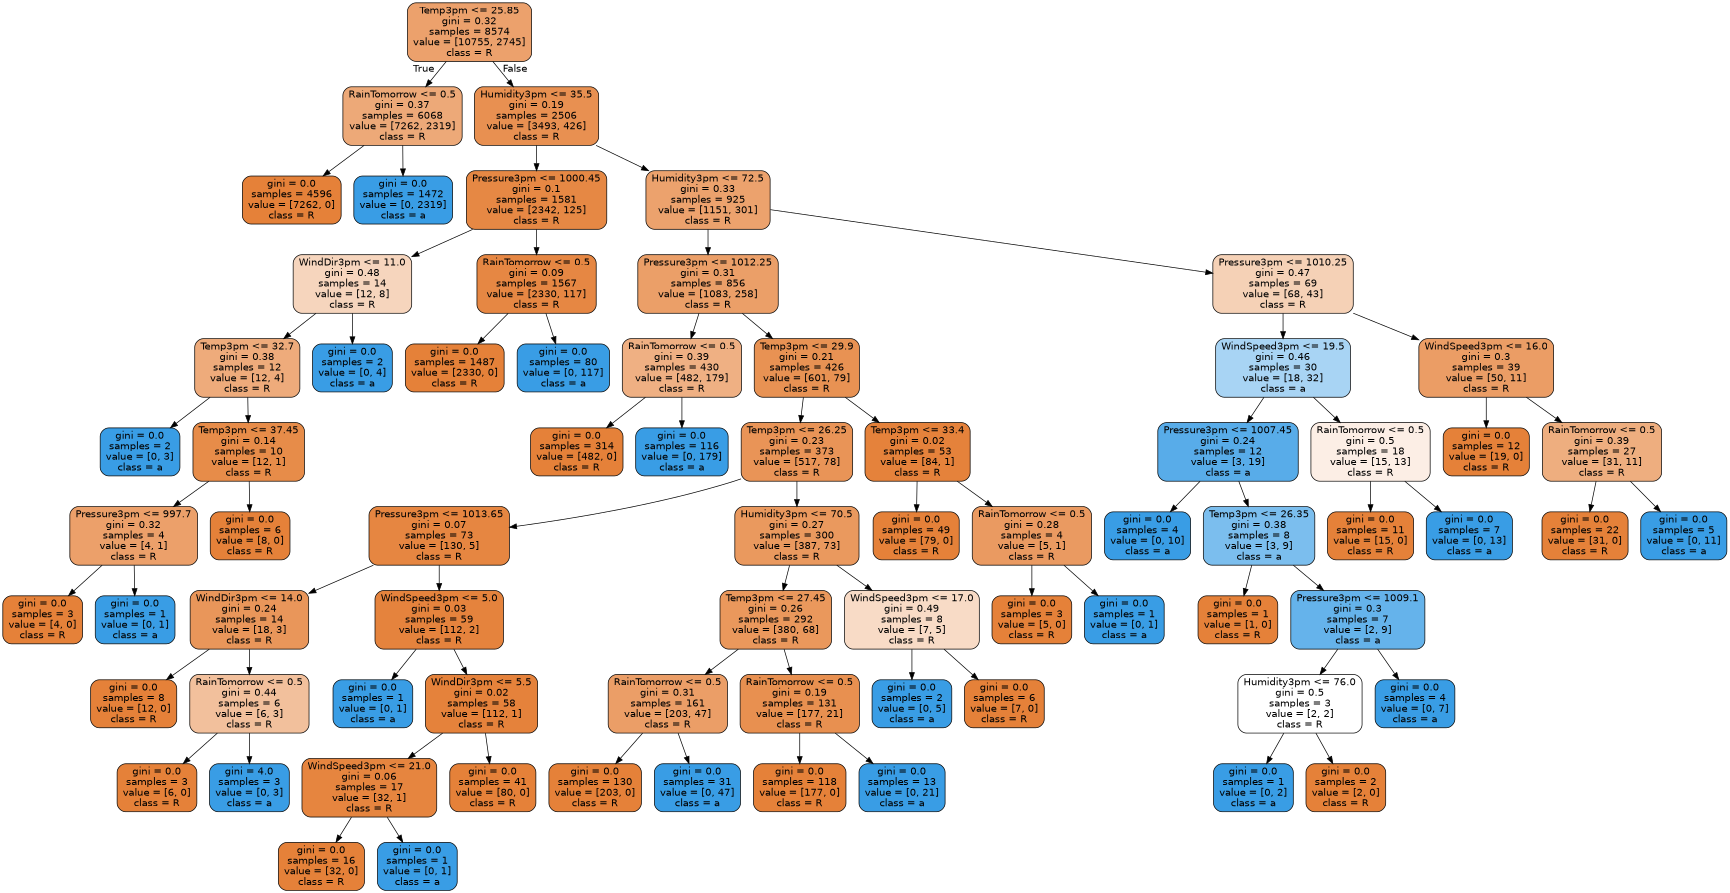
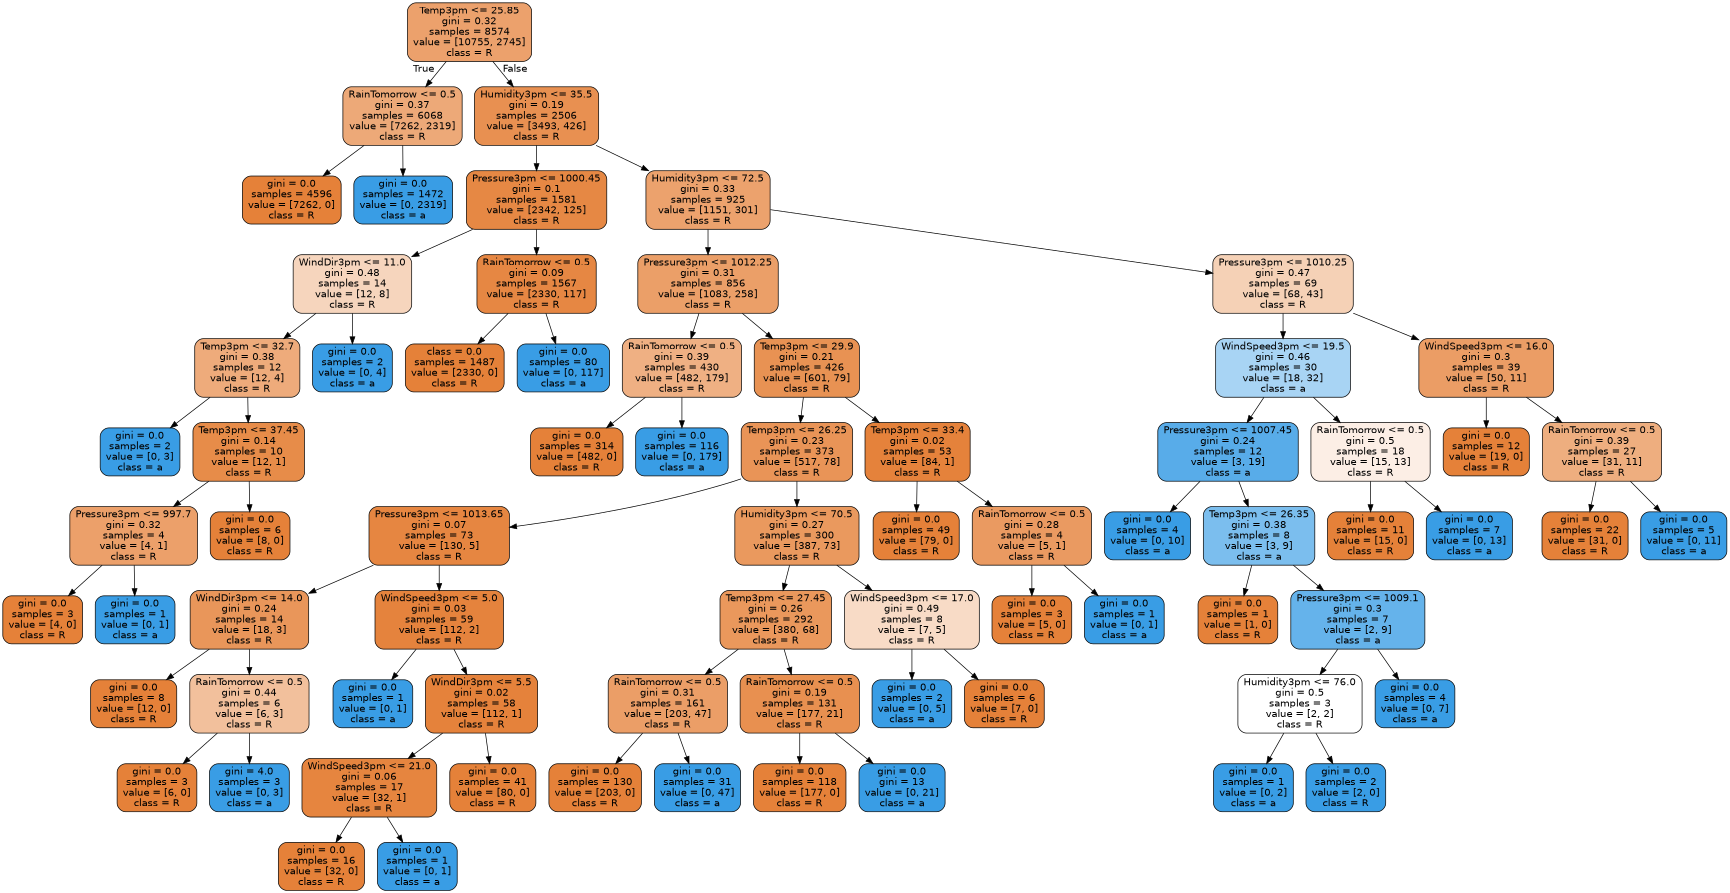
node "gini = 0.0 samples = 1487 value = [2330, 0] class = R": label "gini = 0.0 samples = 1487 value = [2330, 0] class = R" -> "class = 0.0 samples = 1487 value = [2330, 0] class = R"
node "gini = 0.0 samples = 13 value = [0, 21] class = a": label "gini = 0.0 samples = 13 value = [0, 21] class = a" -> "gini = 0.0 gini = 13 value = [0, 21] class = a"
node "gini = 0.0 samples = 2 value = [2, 0] class = R": fillcolor #e58139 -> #399de5
